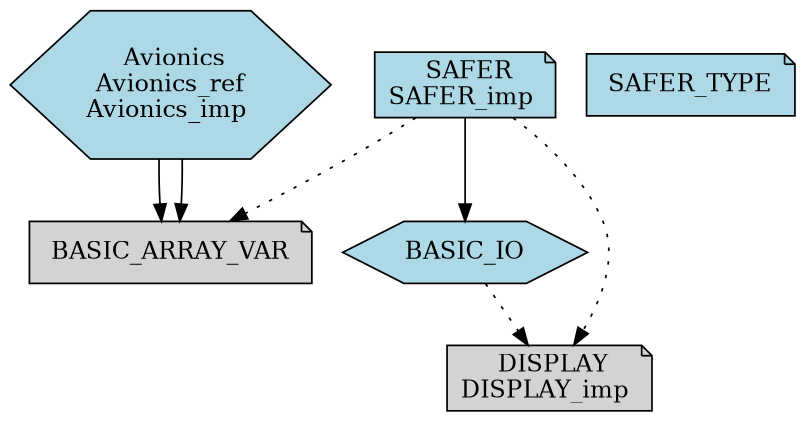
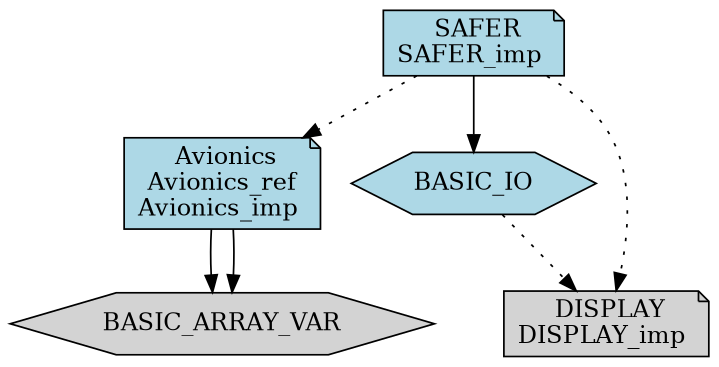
node "Avionics Avionics_ref Avionics_imp": shape hexagon -> note
node "SAFER_TYPE": removed
edge "SAFER SAFER_imp" -> "BASIC_ARRAY_VAR": now "SAFER SAFER_imp" -> "Avionics Avionics_ref Avionics_imp"
node "BASIC_ARRAY_VAR": shape note -> hexagon
